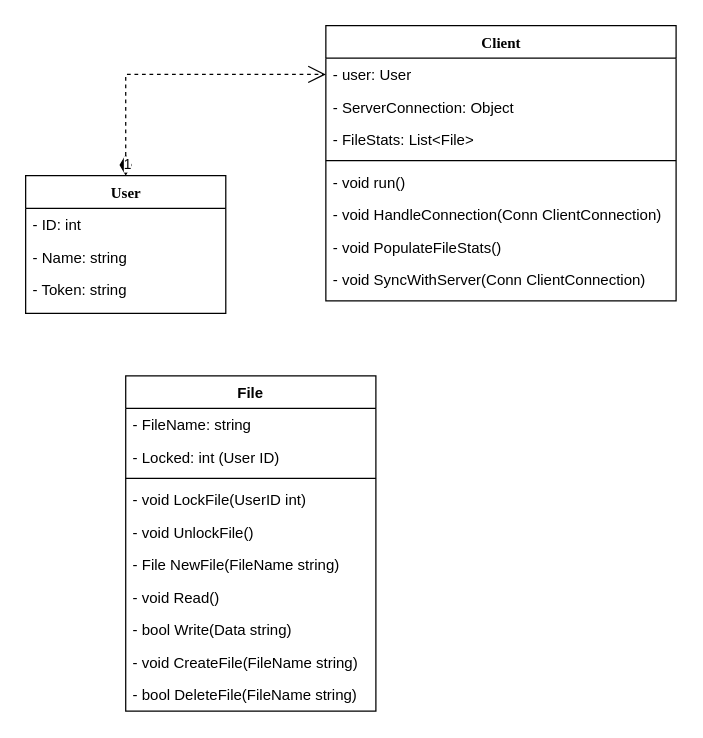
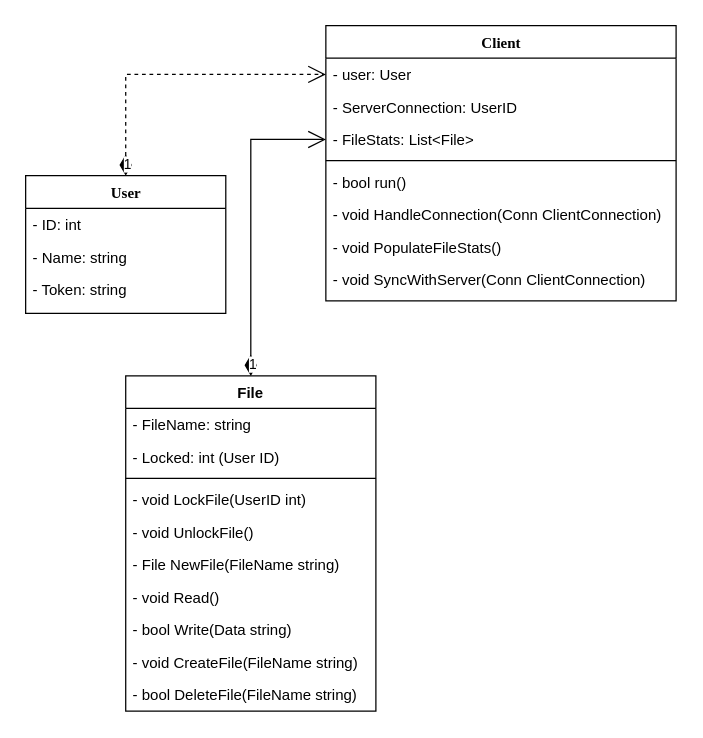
node "- ServerConnection: Object": label "- ServerConnection: Object" -> "- ServerConnection: UserID"
node "- void run()": label "- void run()" -> "- bool run()"
edge "- FileStats: List<File>" -- "File": added, label "1"
